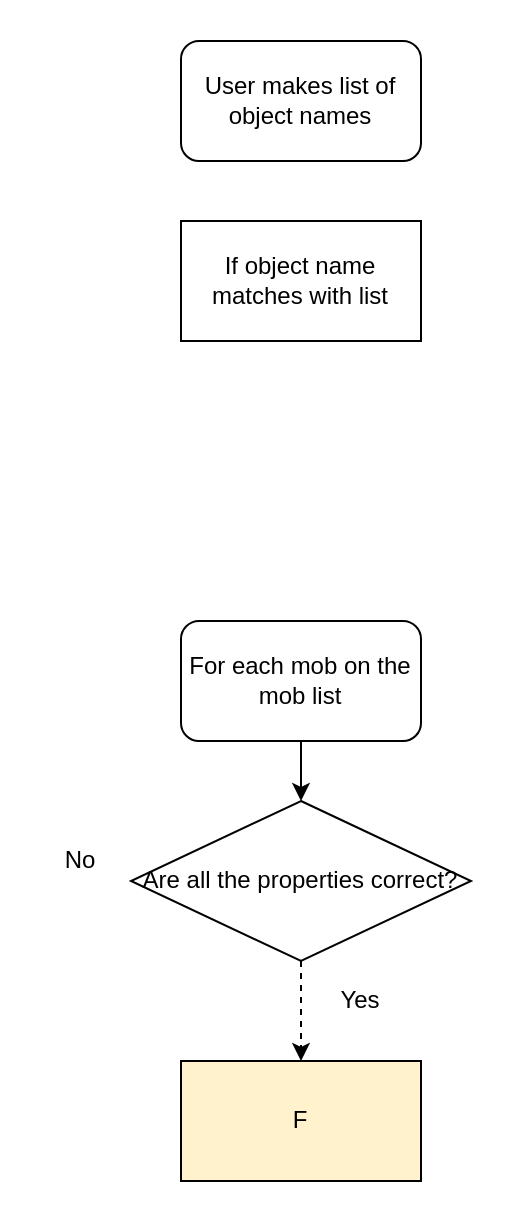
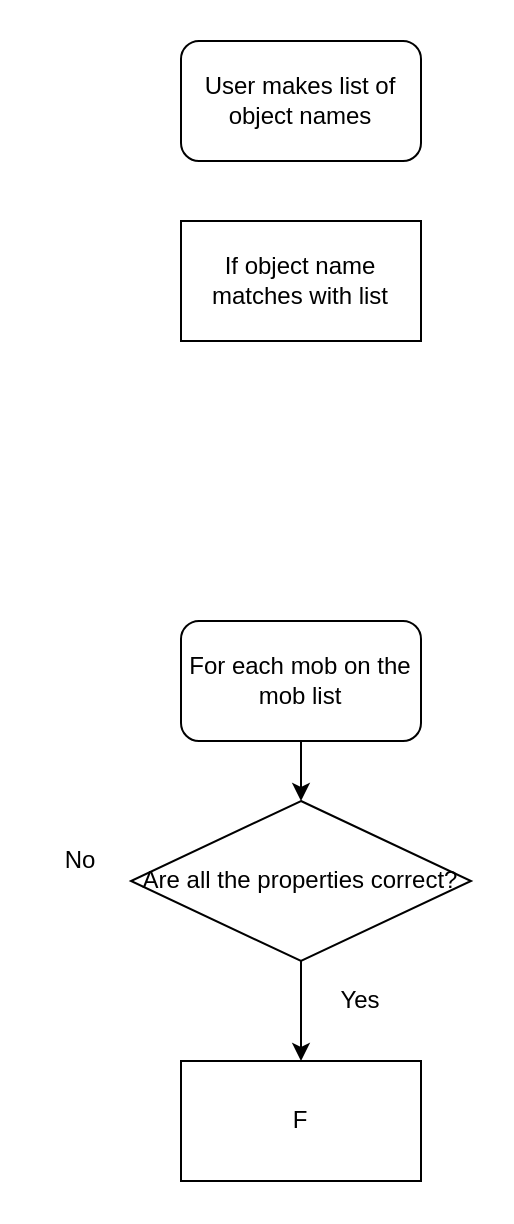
edge "Are all the properties correct?" -> "F": style dashed -> solid
node "F": fillcolor #fff2cc -> #ffffff
